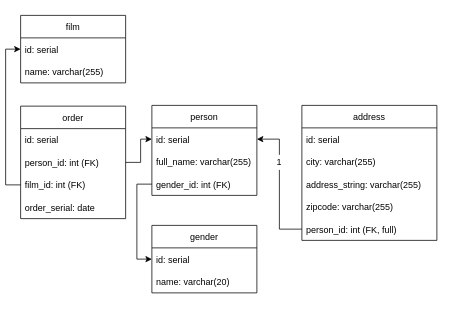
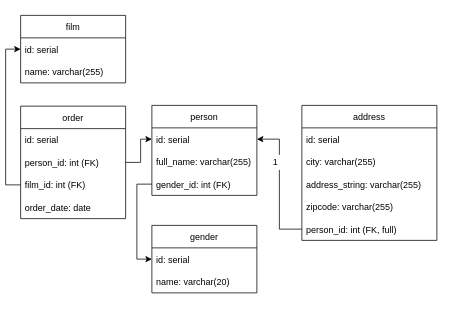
node "1": size 23x15 -> 15x15
node "order_serial: date": label "order_serial: date" -> "order_date: date"
